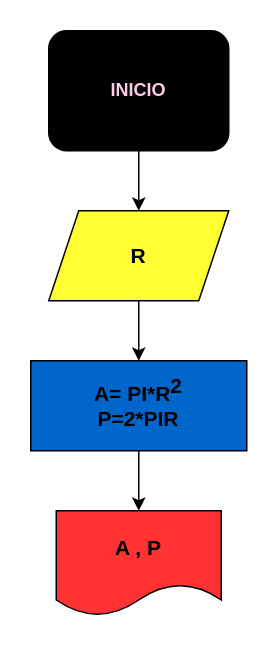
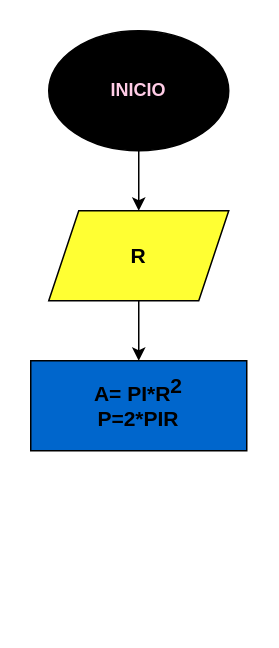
node "INICIO": shape rounded rectangle -> ellipse
edge "A= PI*R2 P=2*PIR" -> "A , P": removed
node "A , P": removed
